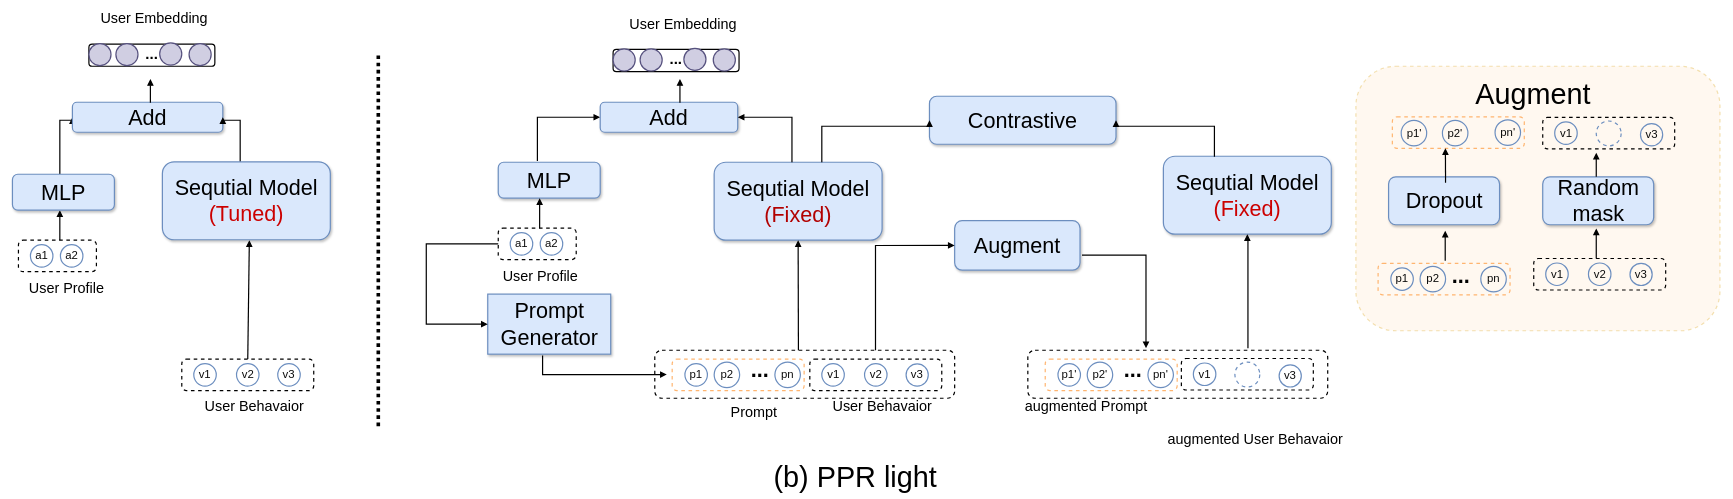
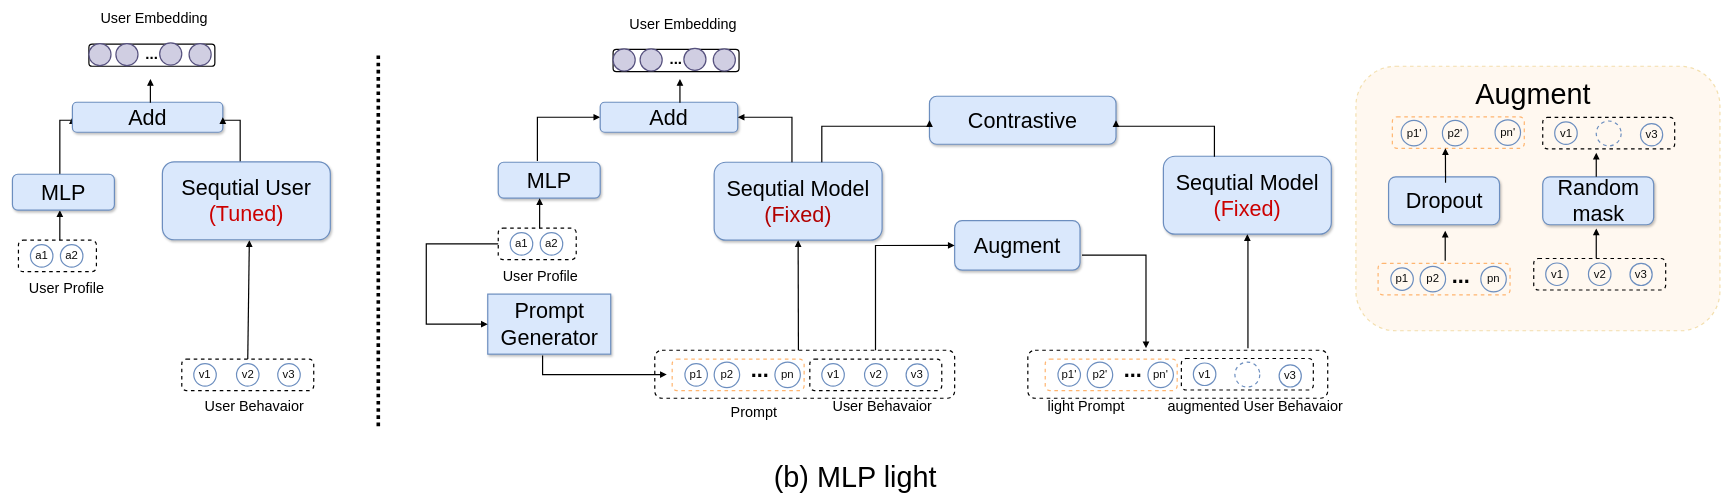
node "Sequtial Model (Tuned)": label "Sequtial Model (Tuned)" -> "Sequtial User (Tuned)"
node "augmented Prompt": label "augmented Prompt" -> "light Prompt"
node "augmented User Behavaior": moved (1256, 440) -> (1256, 407)
node "(b) PPR light": label "(b) PPR light" -> "(b) MLP light"
